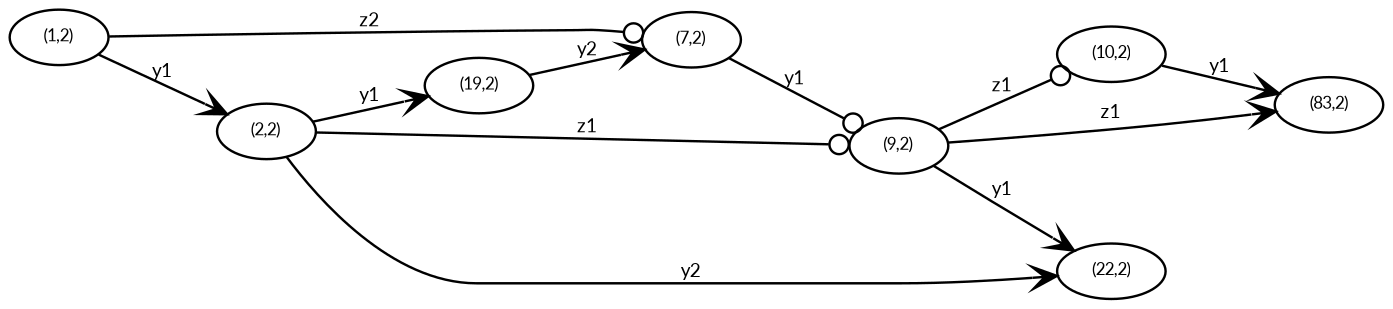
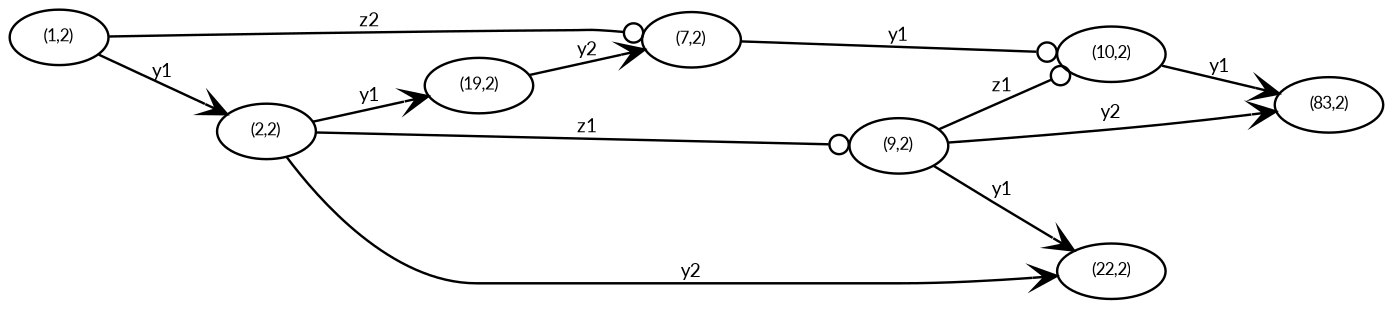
edge "(7,2)" -> "(9,2)": now "(7,2)" -> "(10,2)"
edge "(9,2)" -> "(83,2)": label "z1" -> "y2"
